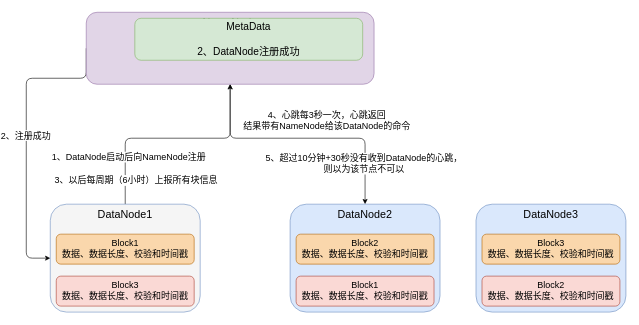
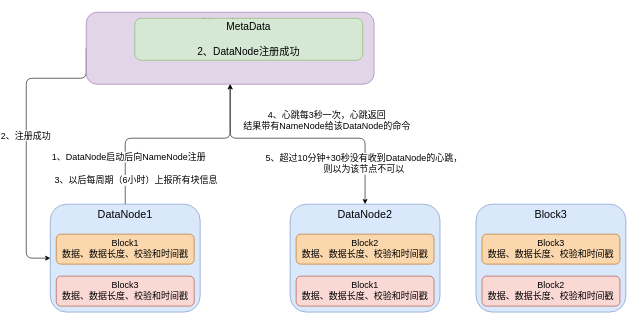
node "DataNode1": fillcolor #f5f5f5 -> #dae8fc
node "DataNode3": label "DataNode3" -> "Block3"
